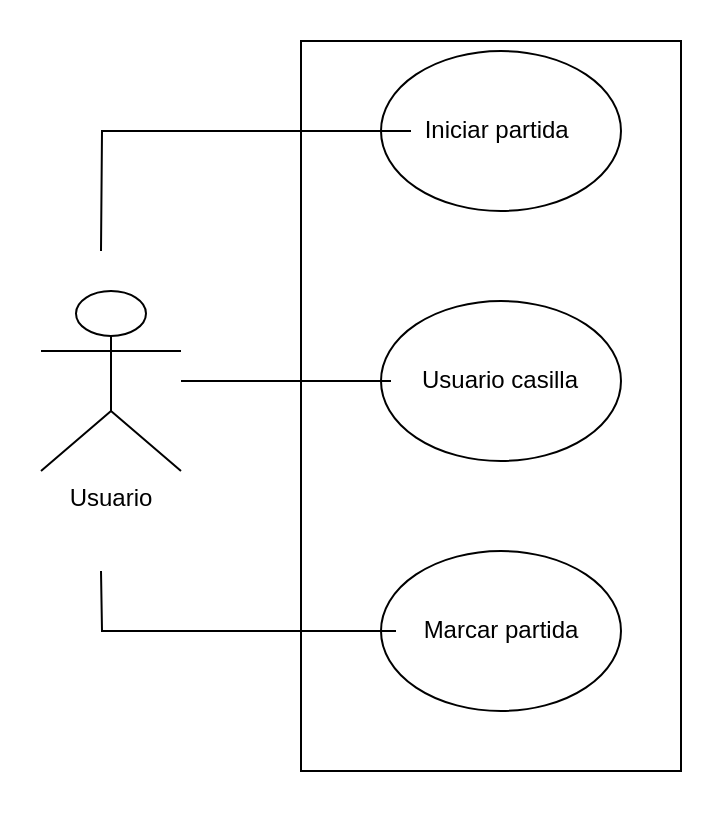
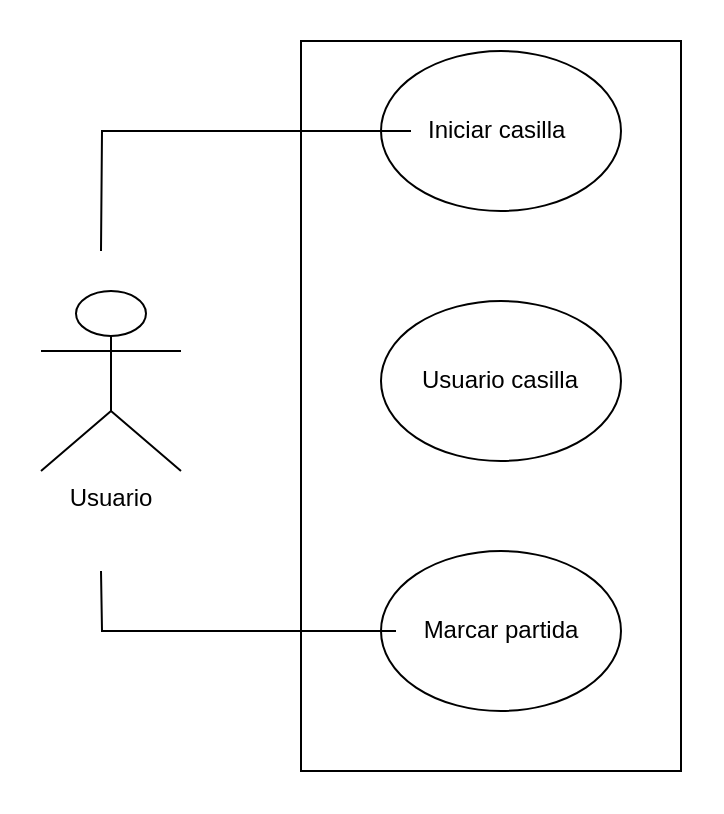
node "Iniciar partida": label "Iniciar partida" -> "Iniciar casilla"
edge "Usuario" -- "Usuario casilla": removed
